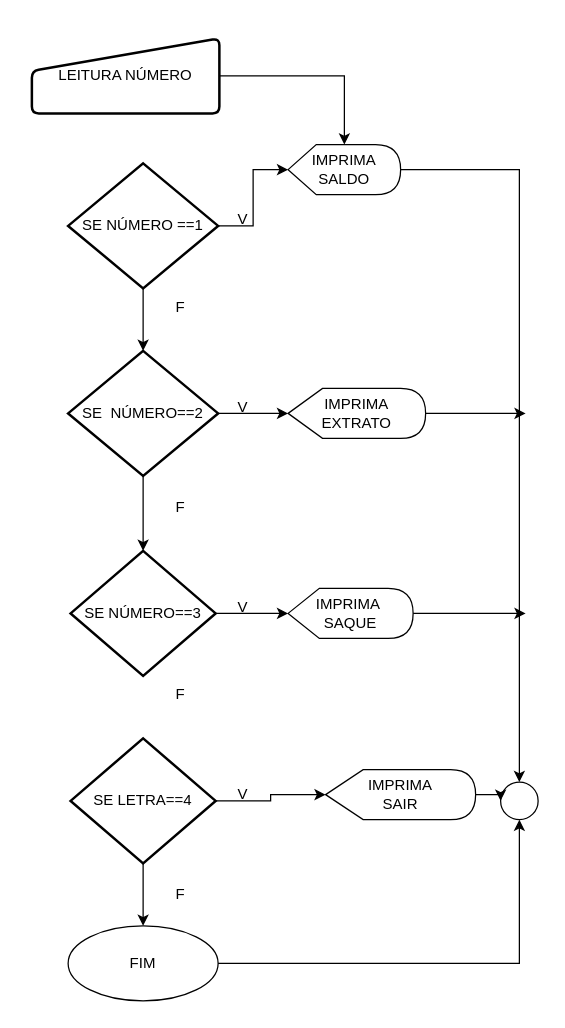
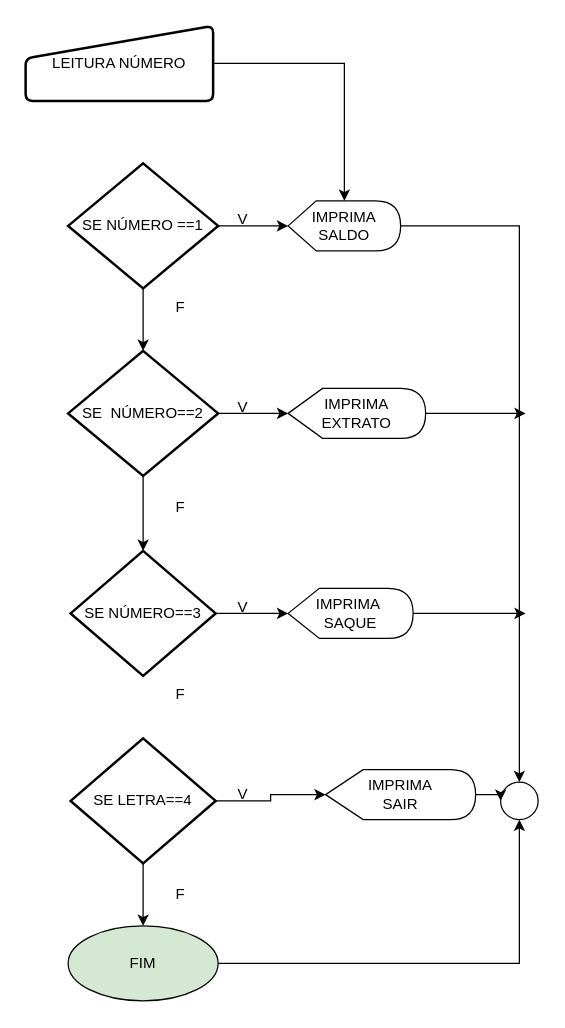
node "LEITURA NÚMERO": moved (126, 76) -> (119, 63)
node "IMPRIMA SALDO": moved (344, 169) -> (344, 226)
node "FIM": fillcolor #ffffff -> #d5e8d4
